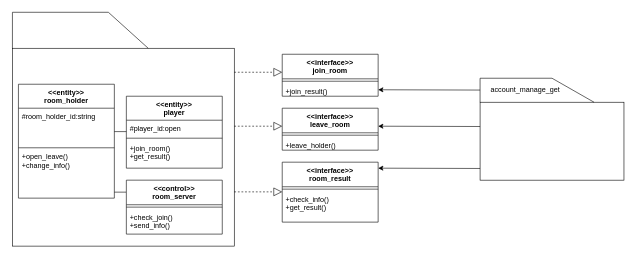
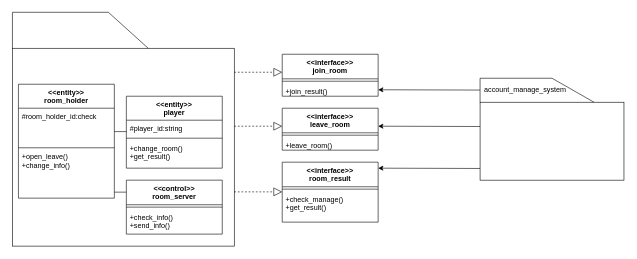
node "account_manage_get": label "account_manage_get" -> "account_manage_system"
node "#room_holder_id:string": label "#room_holder_id:string" -> "#room_holder_id:check"
node "#player_id:open": label "#player_id:open" -> "#player_id:string"
node "+leave_holder()": label "+leave_holder()" -> "+leave_room()"
node "+join_room() +get_result()": label "+join_room() +get_result()" -> "+change_room() +get_result()"
node "+check_info() +get_result()": label "+check_info() +get_result()" -> "+check_manage() +get_result()"
node "+check_join() +send_info()": label "+check_join() +send_info()" -> "+check_info() +send_info()"
